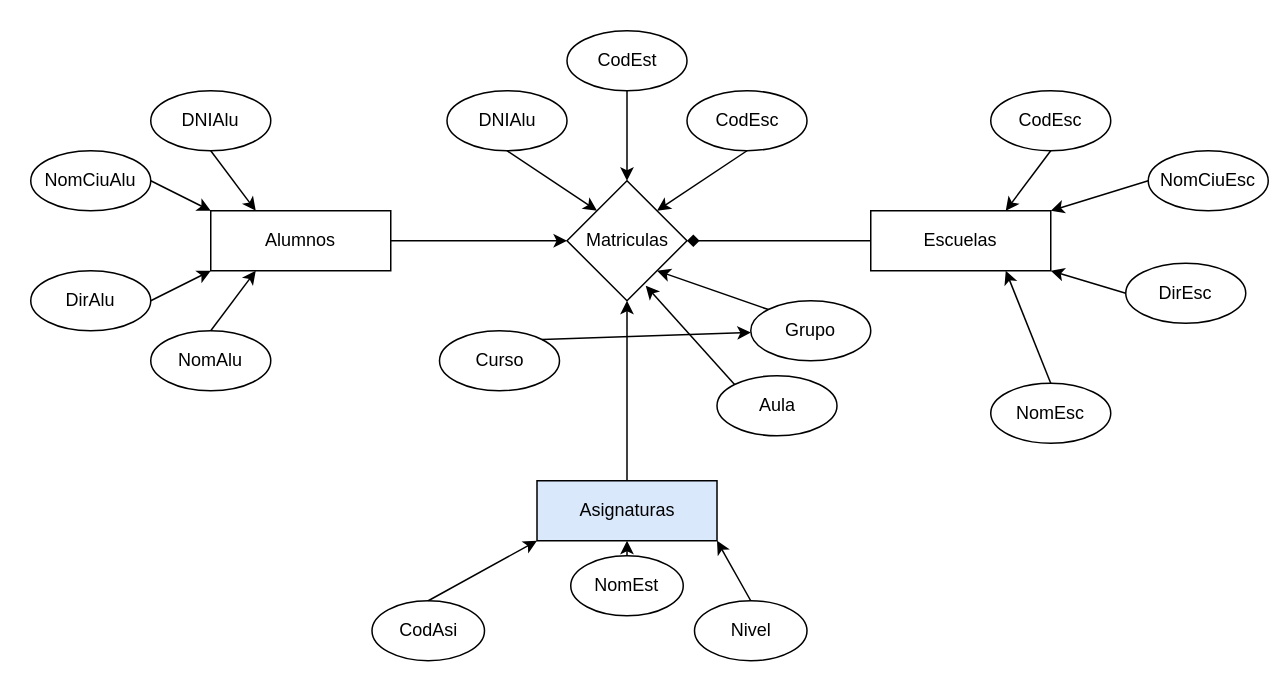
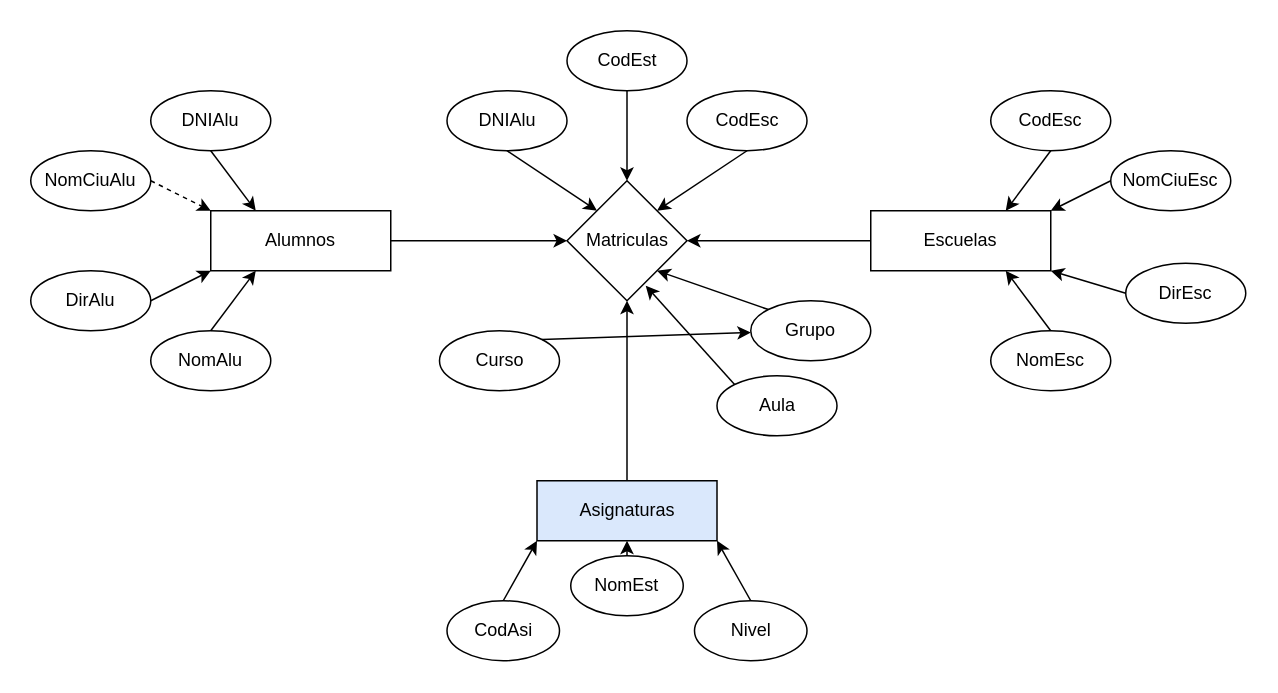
node "NomCiuEsc": moved (1208, 181) -> (1171, 181)
edge "NomCiuAlu" -> "Alumnos": style solid -> dashed
edge "Escuelas" -> "Matriculas": arrowhead diamond -> classic
node "NomEsc": moved (1051, 413) -> (1051, 361)
node "CodAsi": moved (428, 631) -> (503, 631)
